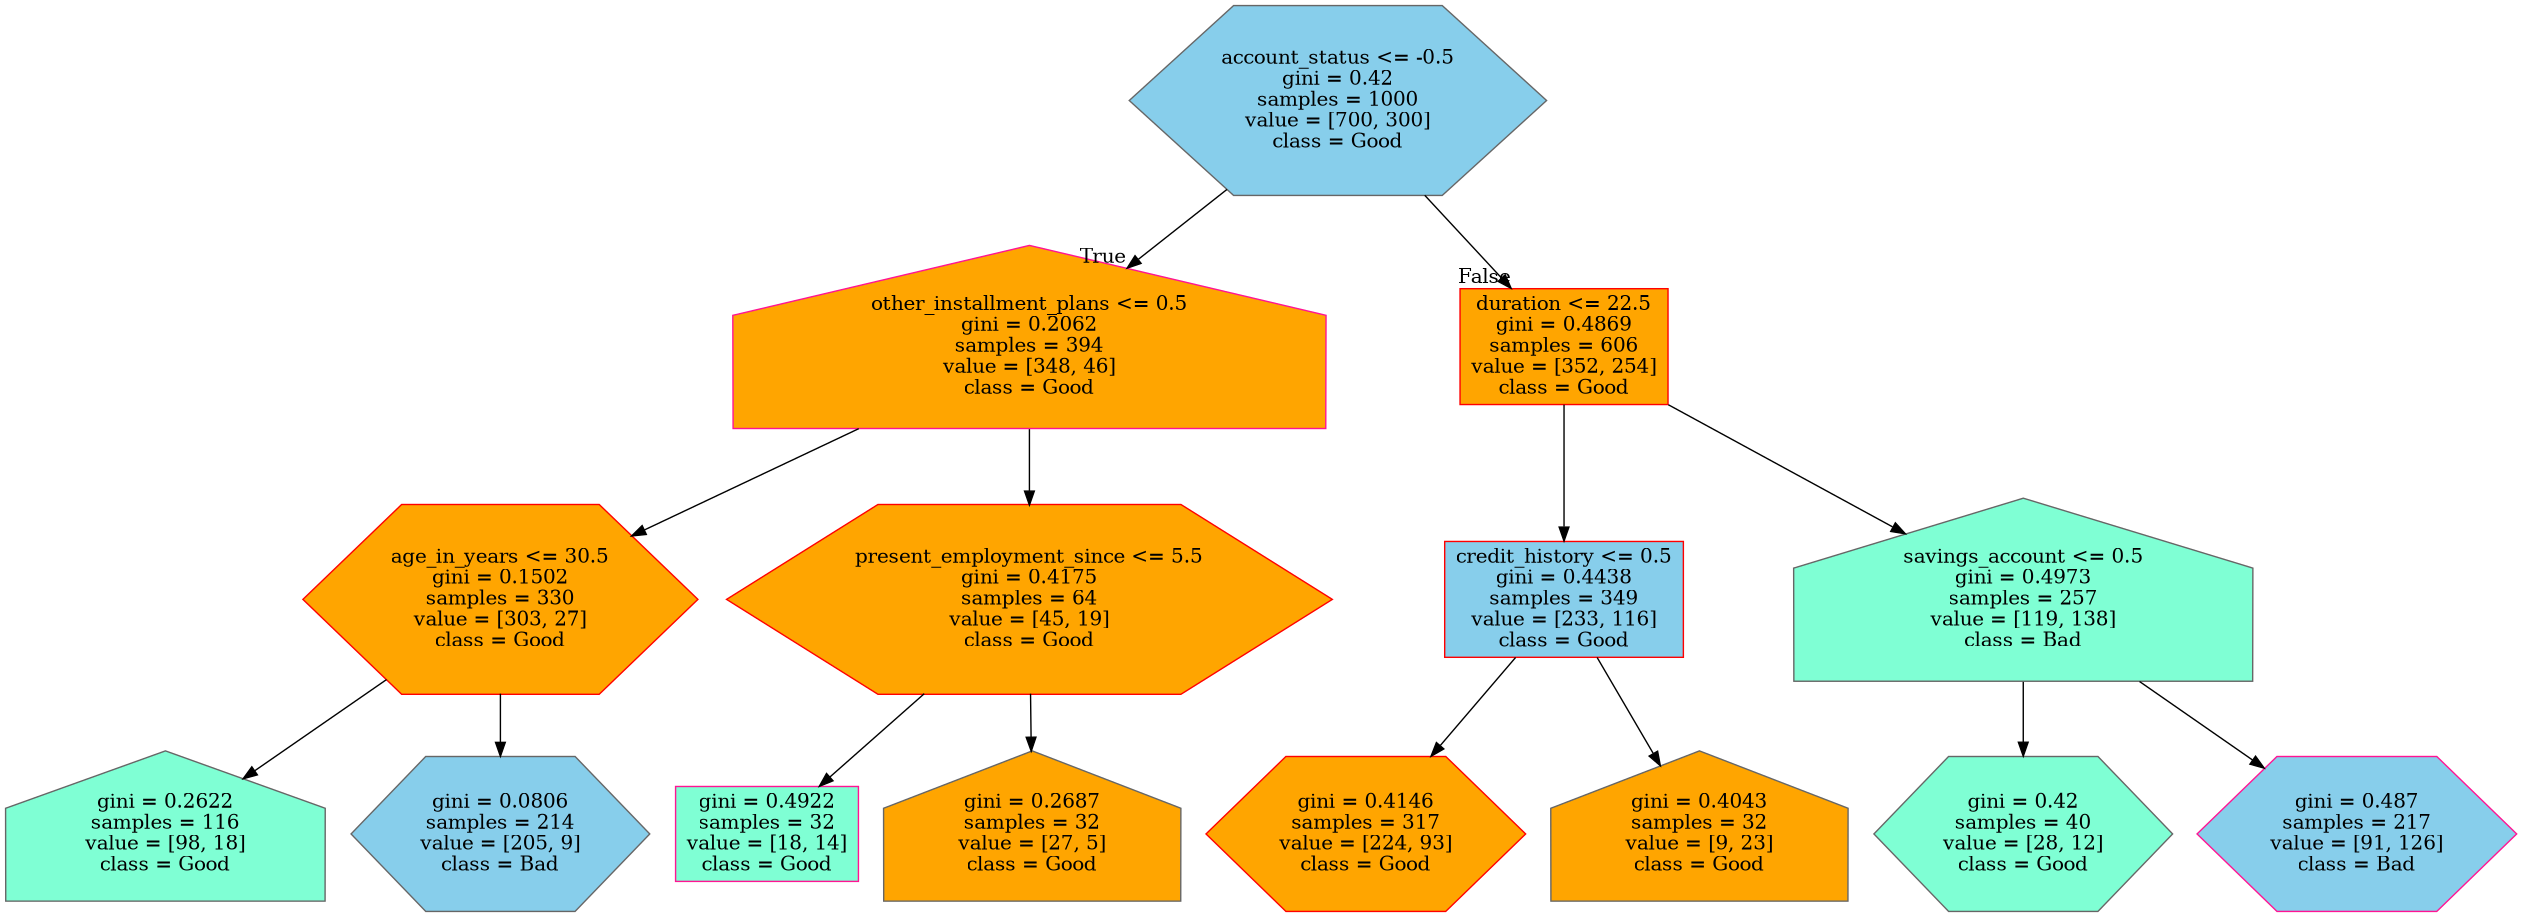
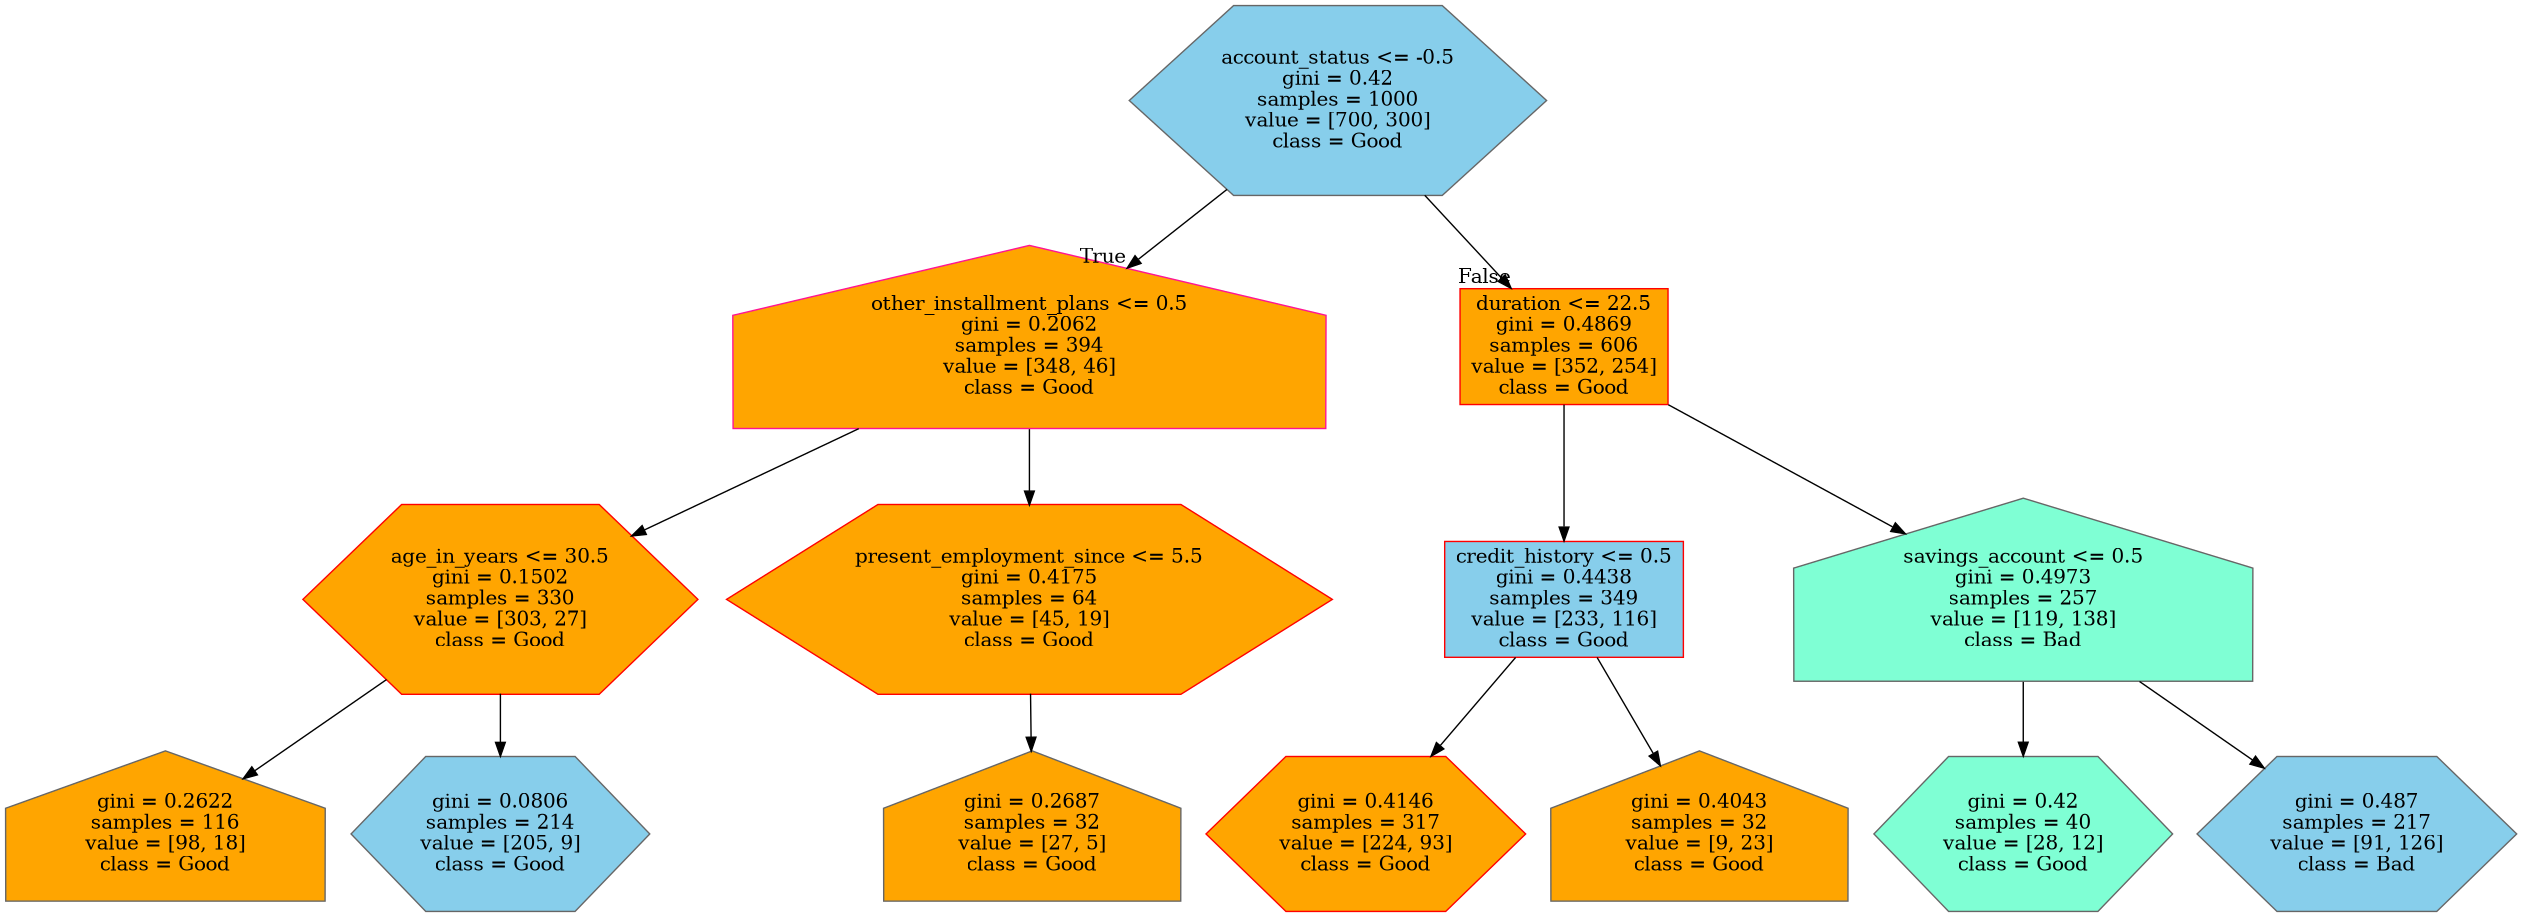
node "gini = 0.2622 samples = 116 value = [98, 18] class = Good": fillcolor aquamarine -> orange
node "gini = 0.0806 samples = 214 value = [205, 9] class = Bad": label "gini = 0.0806 samples = 214 value = [205, 9] class = Bad" -> "gini = 0.0806 samples = 214 value = [205, 9] class = Good"
node "gini = 0.4922 samples = 32 value = [18, 14] class = Good": removed
node "gini = 0.487 samples = 217 value = [91, 126] class = Bad": color deeppink -> gray40
